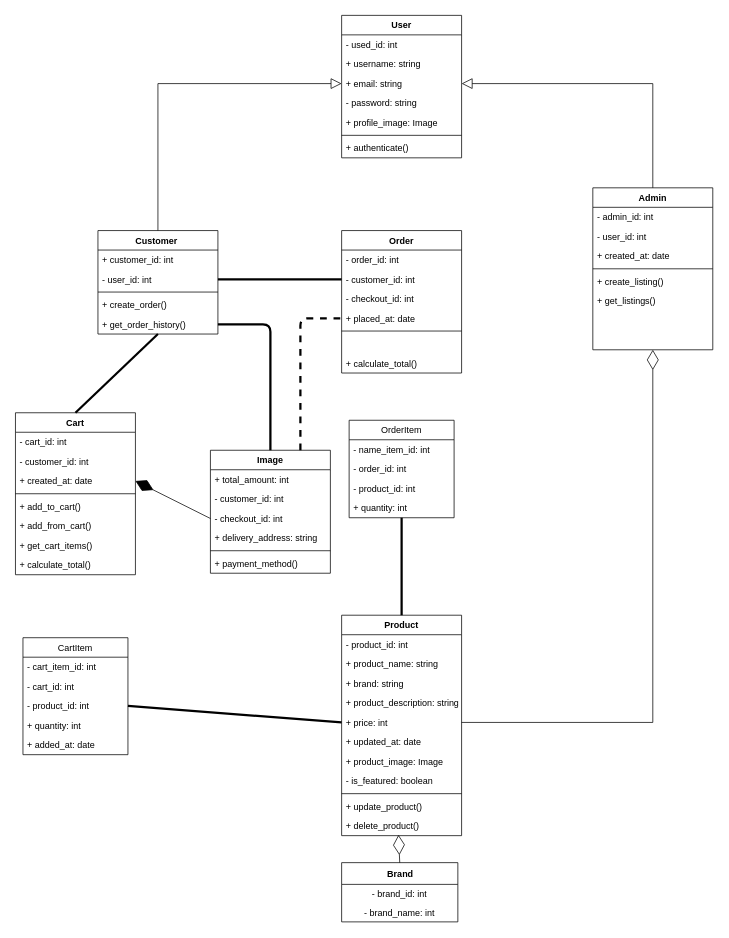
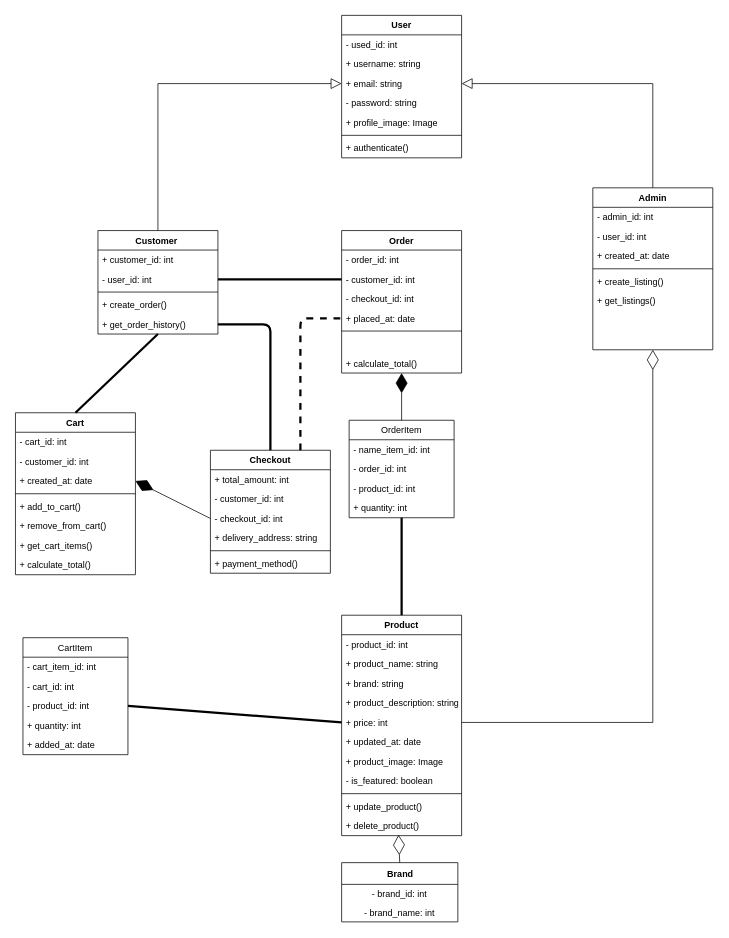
edge "OrderItem" -> "Order": added
node "Image": label "Image" -> "Checkout"
node "+ add_from_cart()": label "+ add_from_cart()" -> "+ remove_from_cart()"
